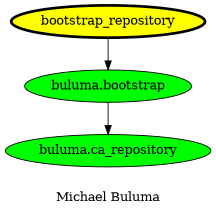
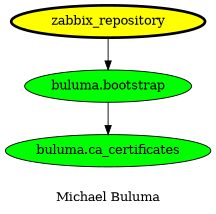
node "bootstrap_repository": label "bootstrap_repository" -> "zabbix_repository"
node "buluma.ca_repository": label "buluma.ca_repository" -> "buluma.ca_certificates"
